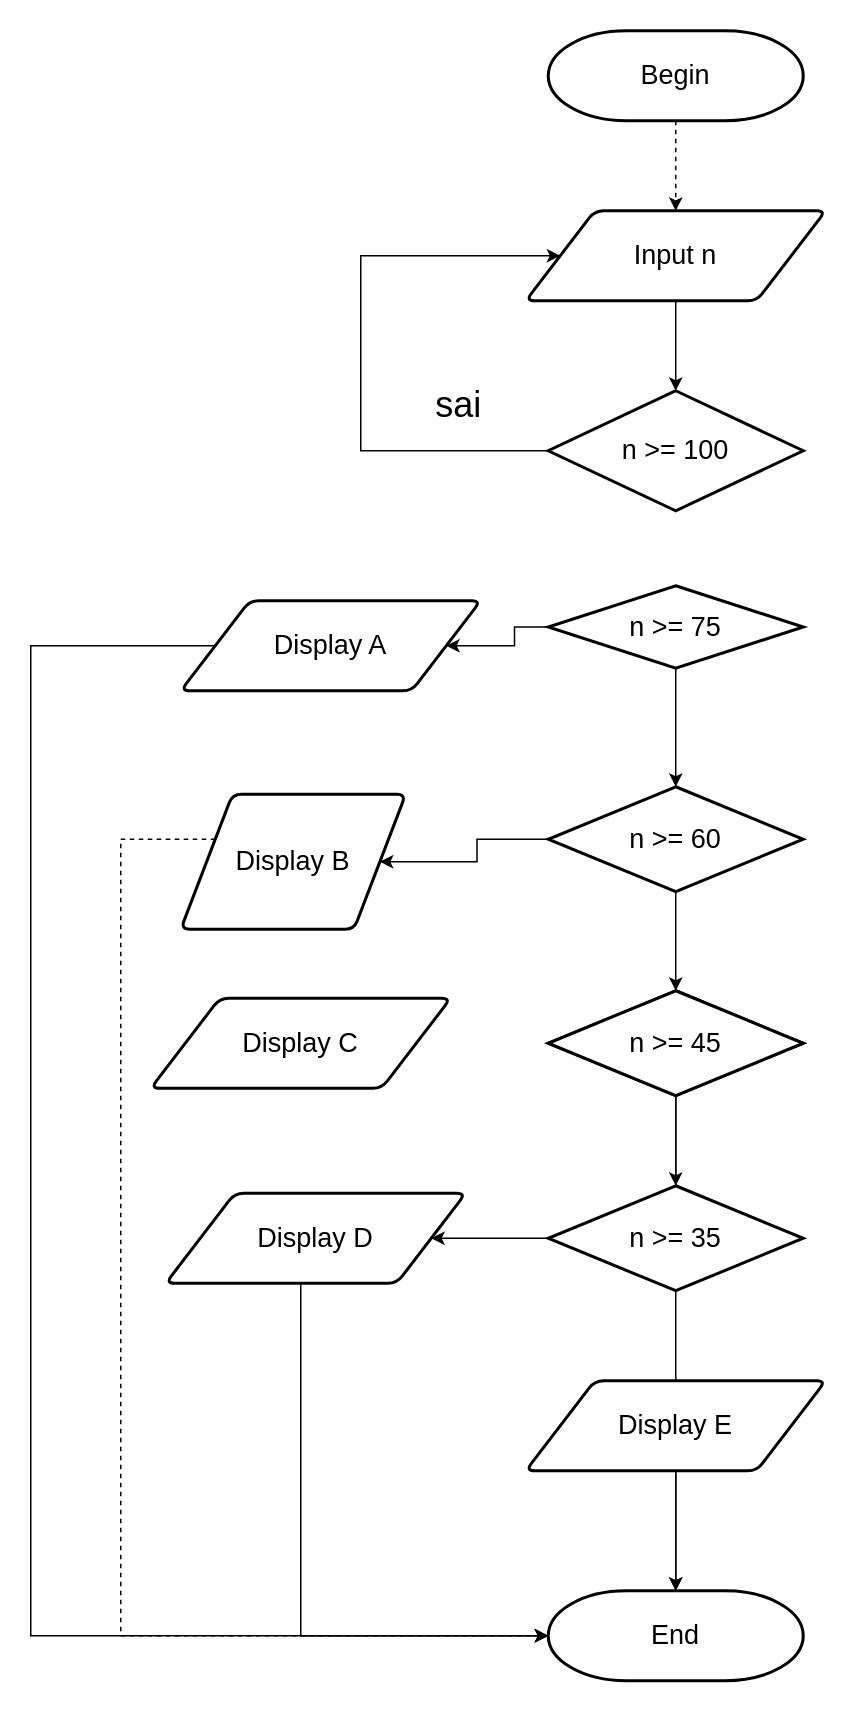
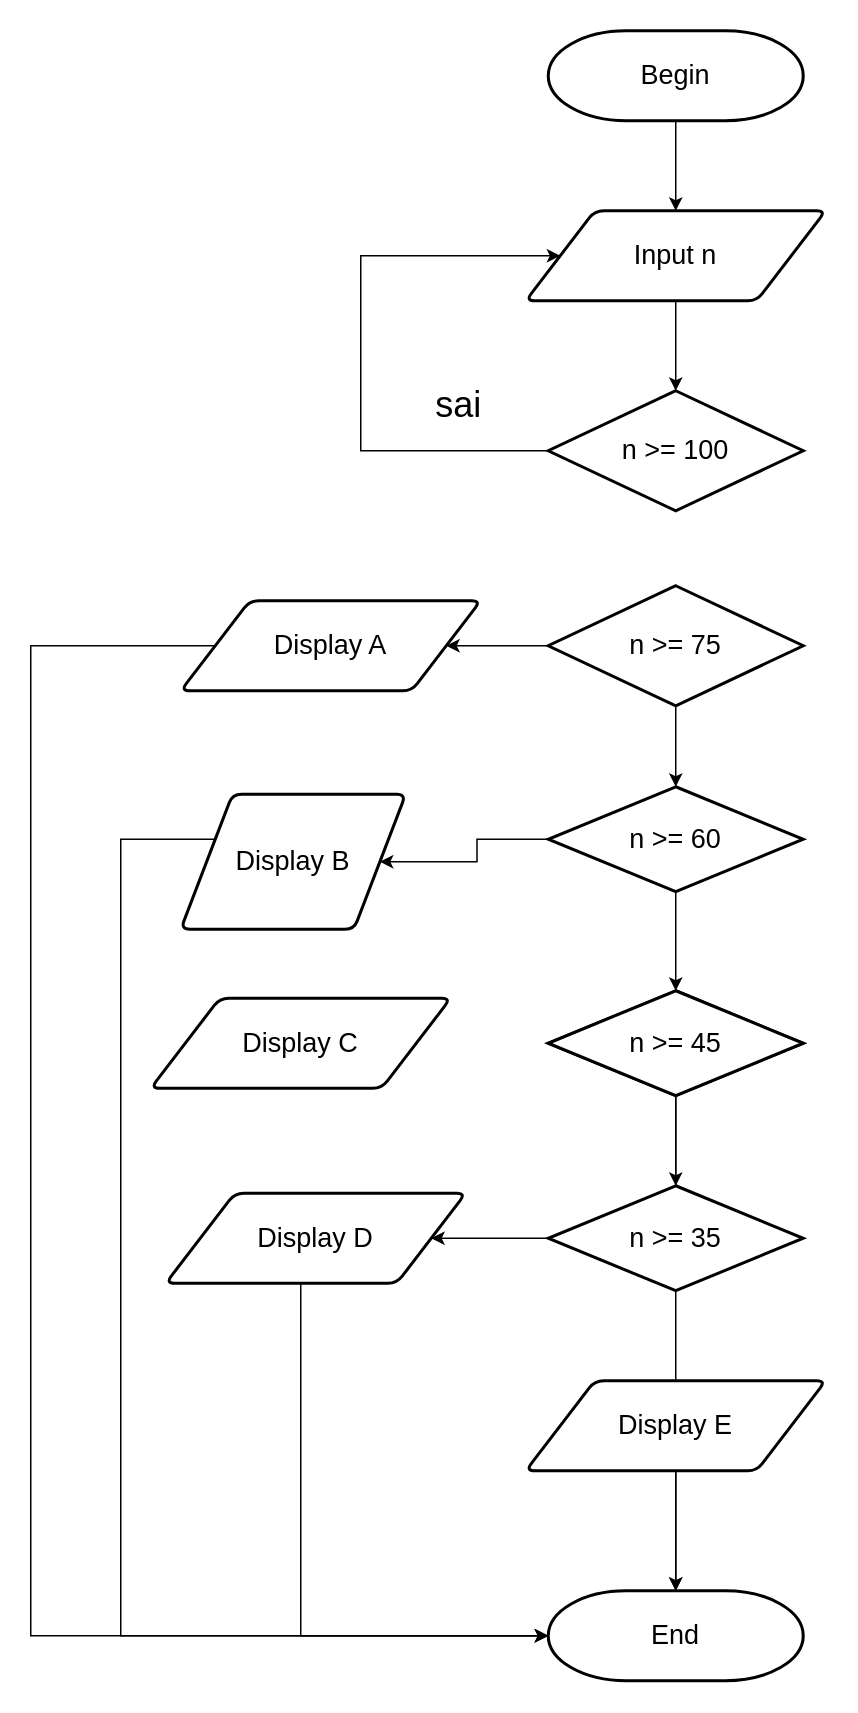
edge "Begin" -> "Input n": style dashed -> solid
node "n >= 75": size 255x83 -> 255x120
edge "Display B" -> "End": style dashed -> solid
